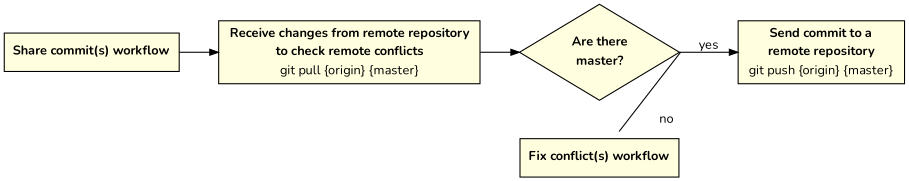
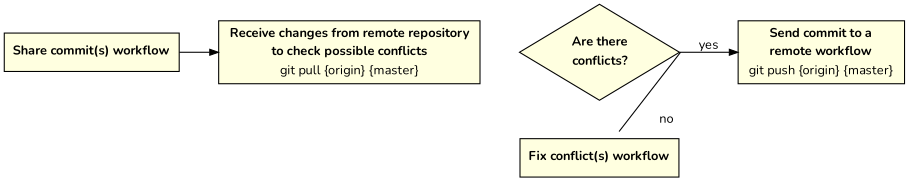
node "Receive changes from remote repository": text "to check remote conflicts" -> "to check possible conflicts"
node "Send commit to a": text "remote repository" -> "remote workflow"
edge "Receive changes from remote repository" -> "Are there": removed
node "Are there": text "master?" -> "conflicts?"
